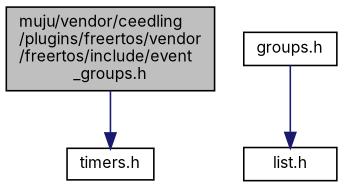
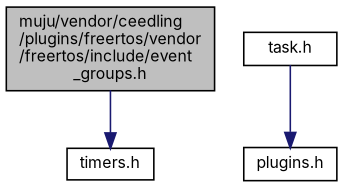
node "groups.h": label "groups.h" -> "task.h"
node "list.h": label "list.h" -> "plugins.h"
